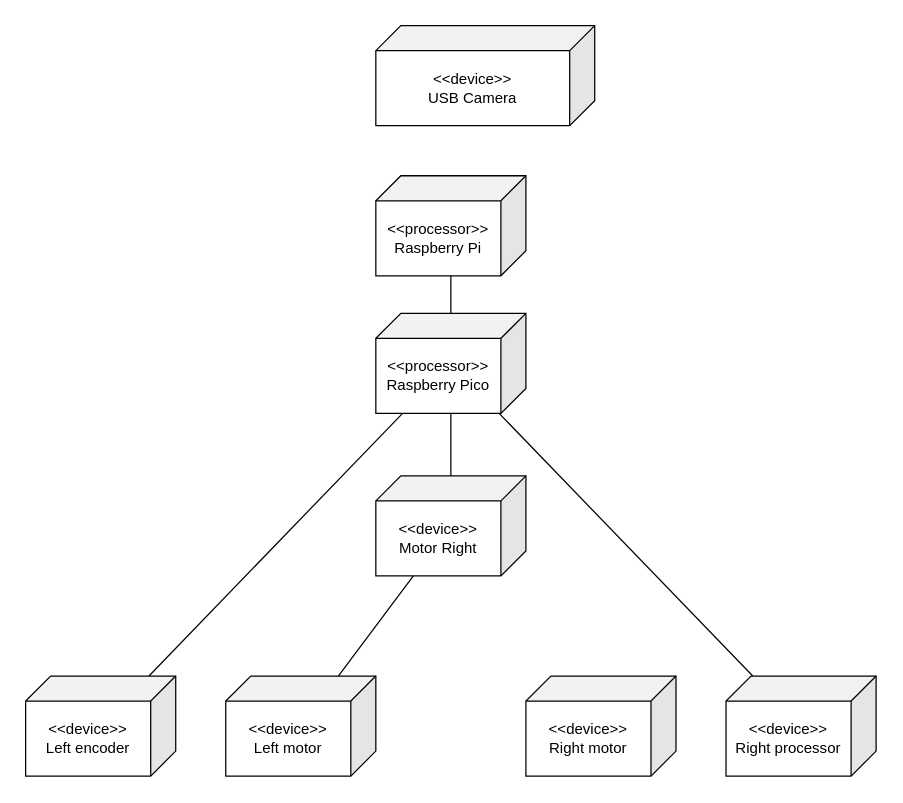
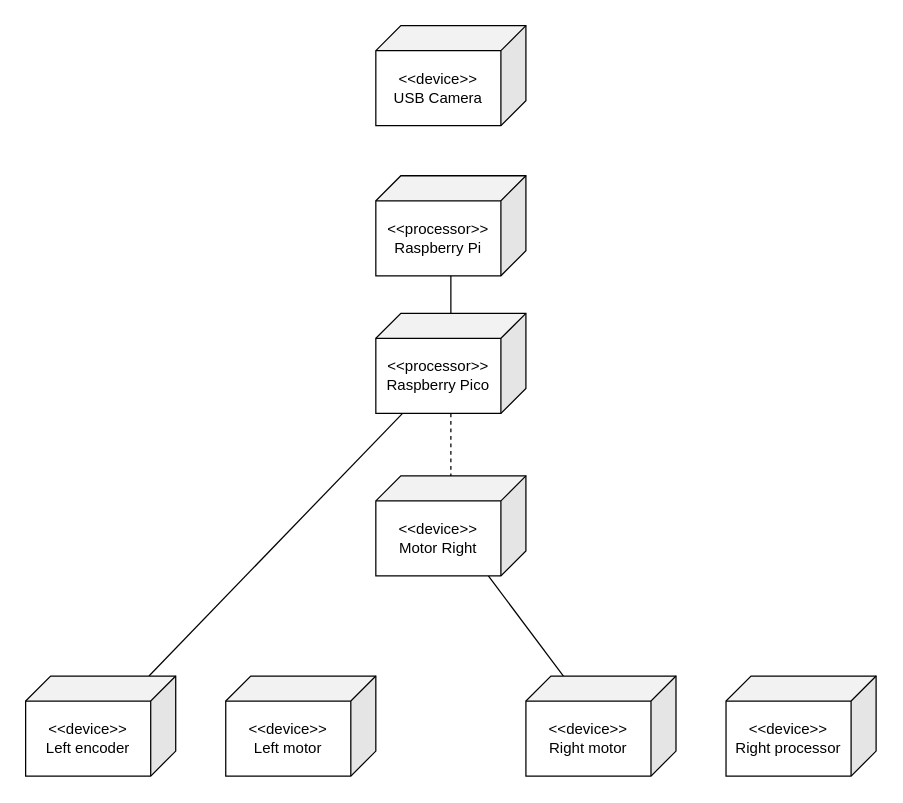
node "<<device>> USB Camera": size 219x100 -> 150x100
edge "<<processor>> Raspberry Pico" -- "<<device>> Motor Right": style solid -> dashed
edge "<<processor>> Raspberry Pico" -- "<<device>> Right processor": removed
edge "<<device>> Motor Right" -- "<<device>> Left motor": removed
edge "<<device>> Motor Right" -- "<<device>> Right motor": added
